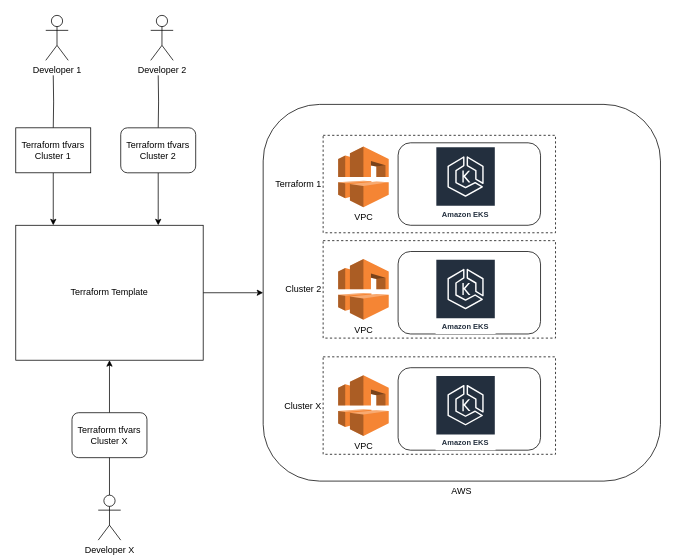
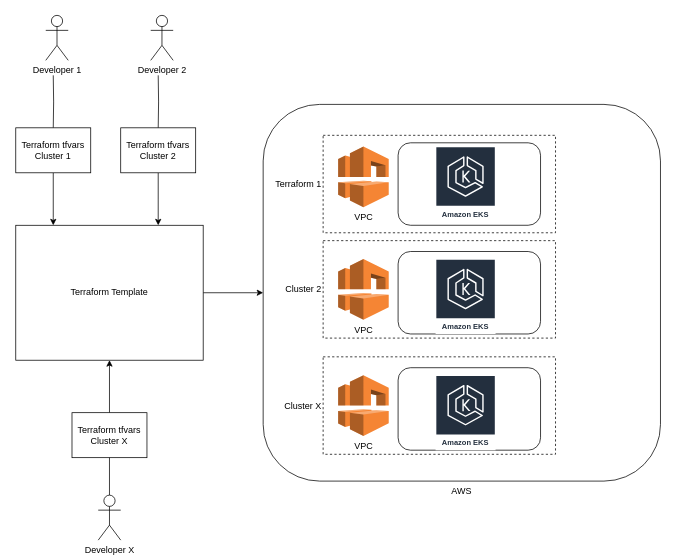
node "Terraform tfvars Cluster 2": shape rounded rectangle -> rectangle
node "Terraform tfvars Cluster X": shape rounded rectangle -> rectangle
